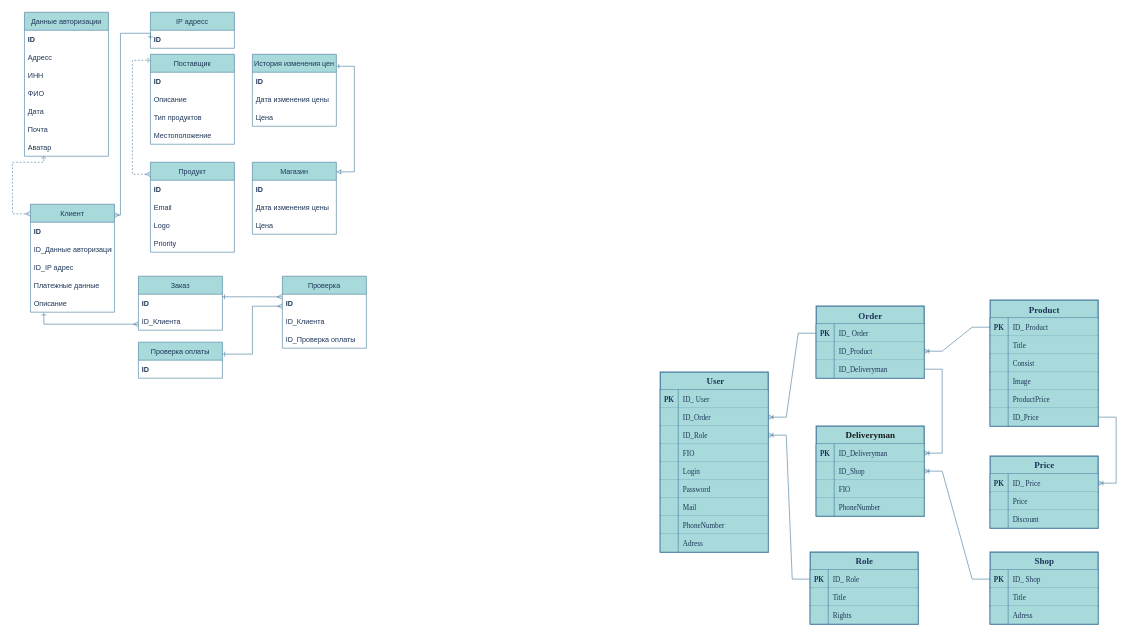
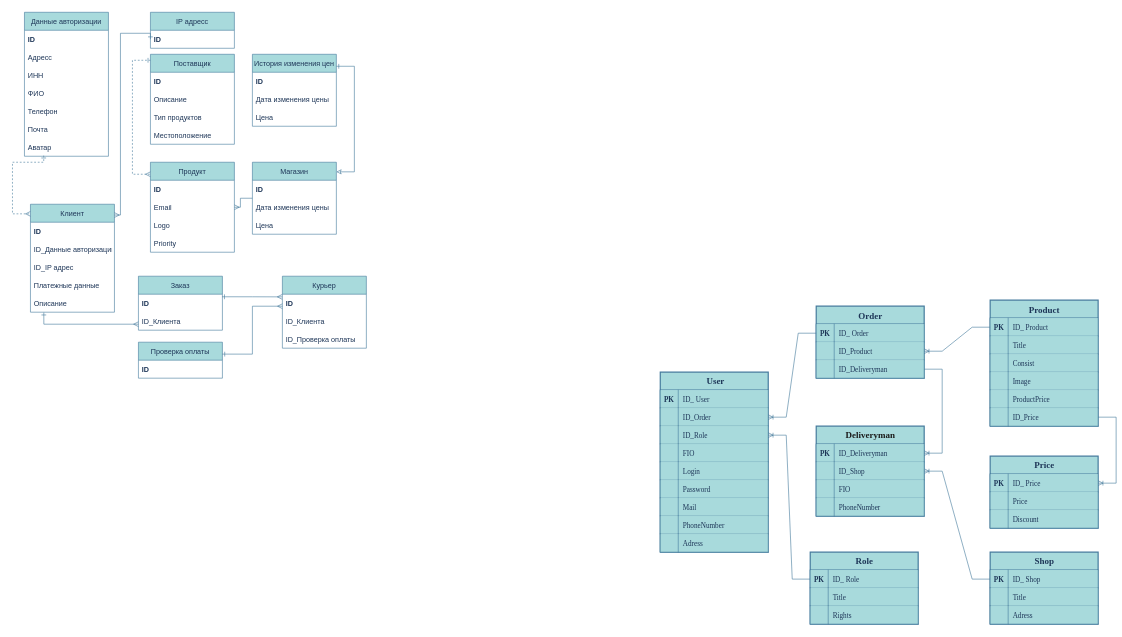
node "Дата": label "Дата" -> "Телефон"
edge "Магазин" -> "Продукт": added
node "Проверка": label "Проверка" -> "Курьер"
